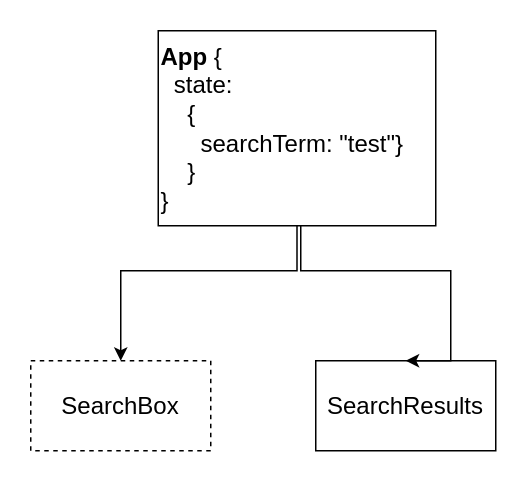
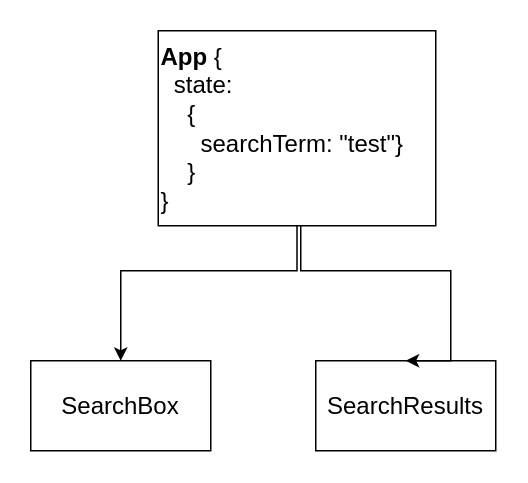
node "SearchBox": style dashed -> solid
